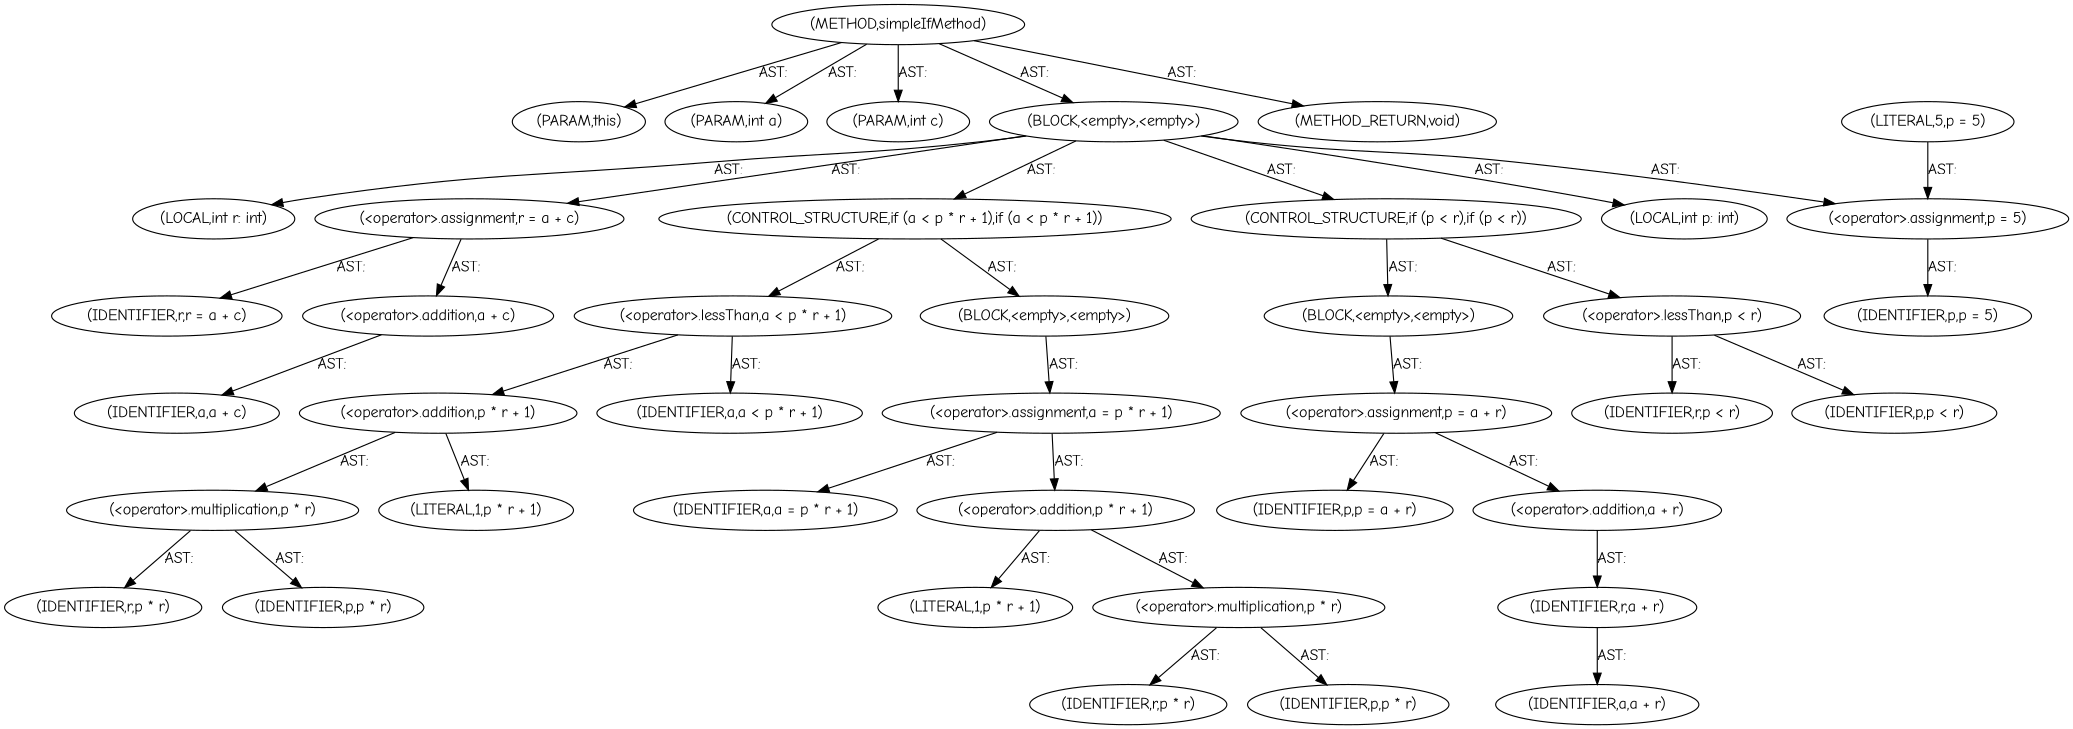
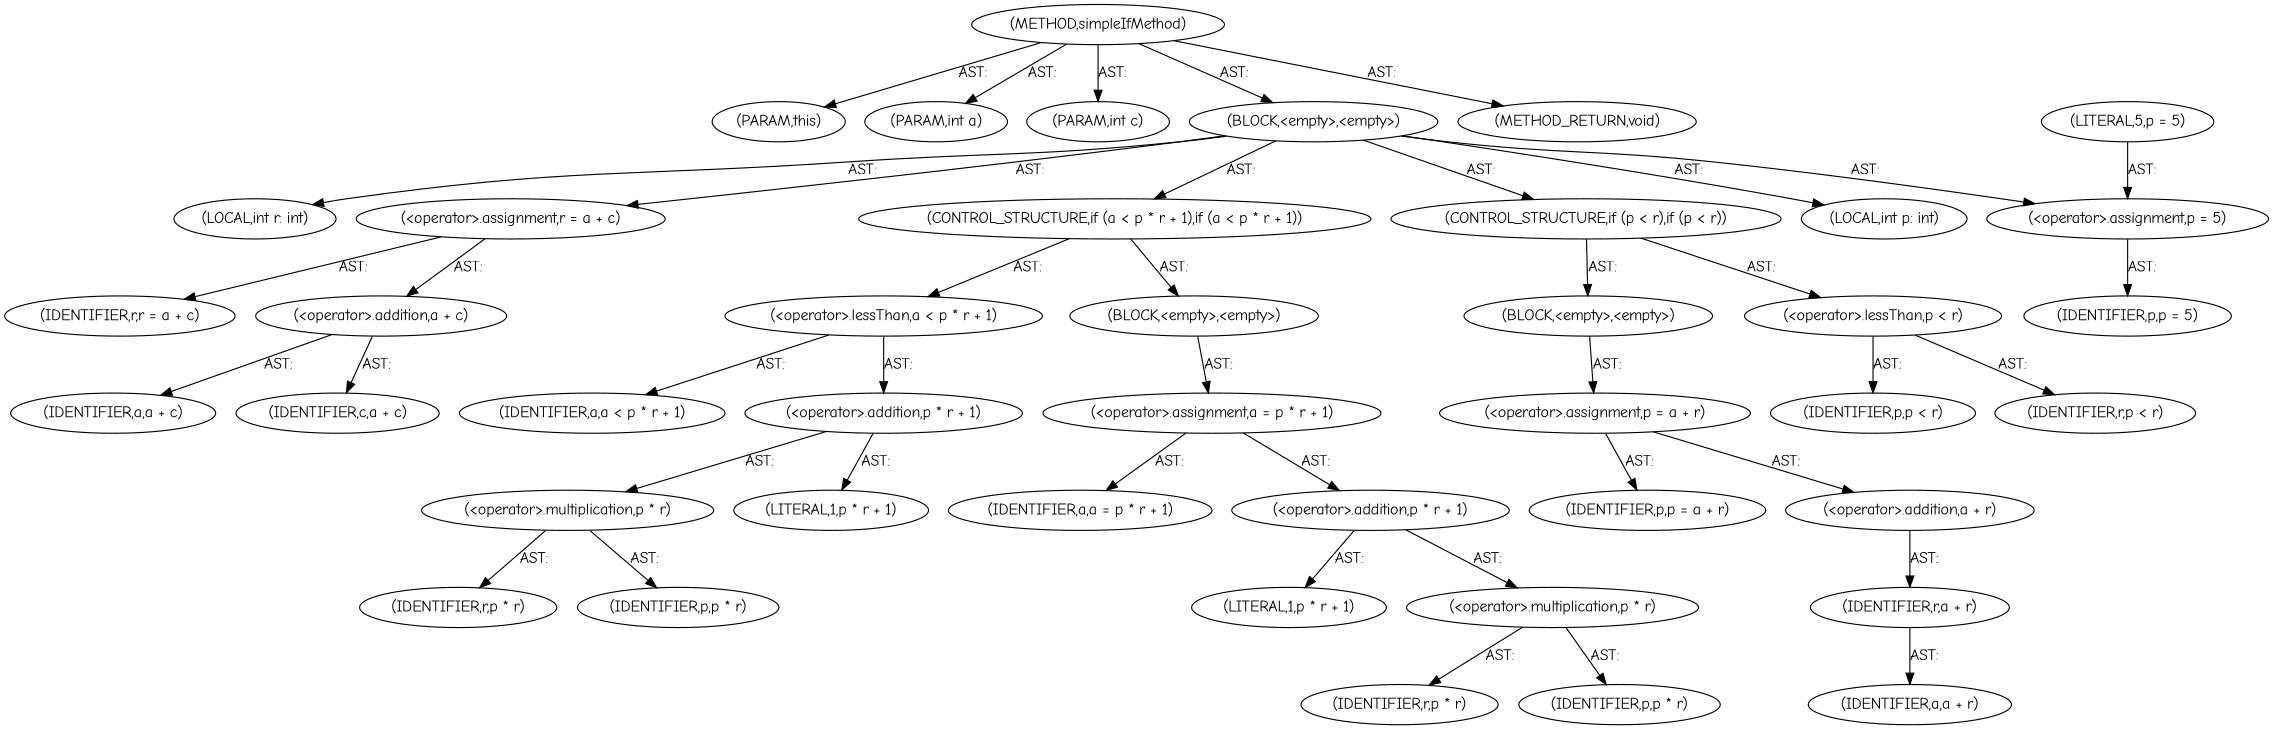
node "(IDENTIFIER,c,a + c)": added
